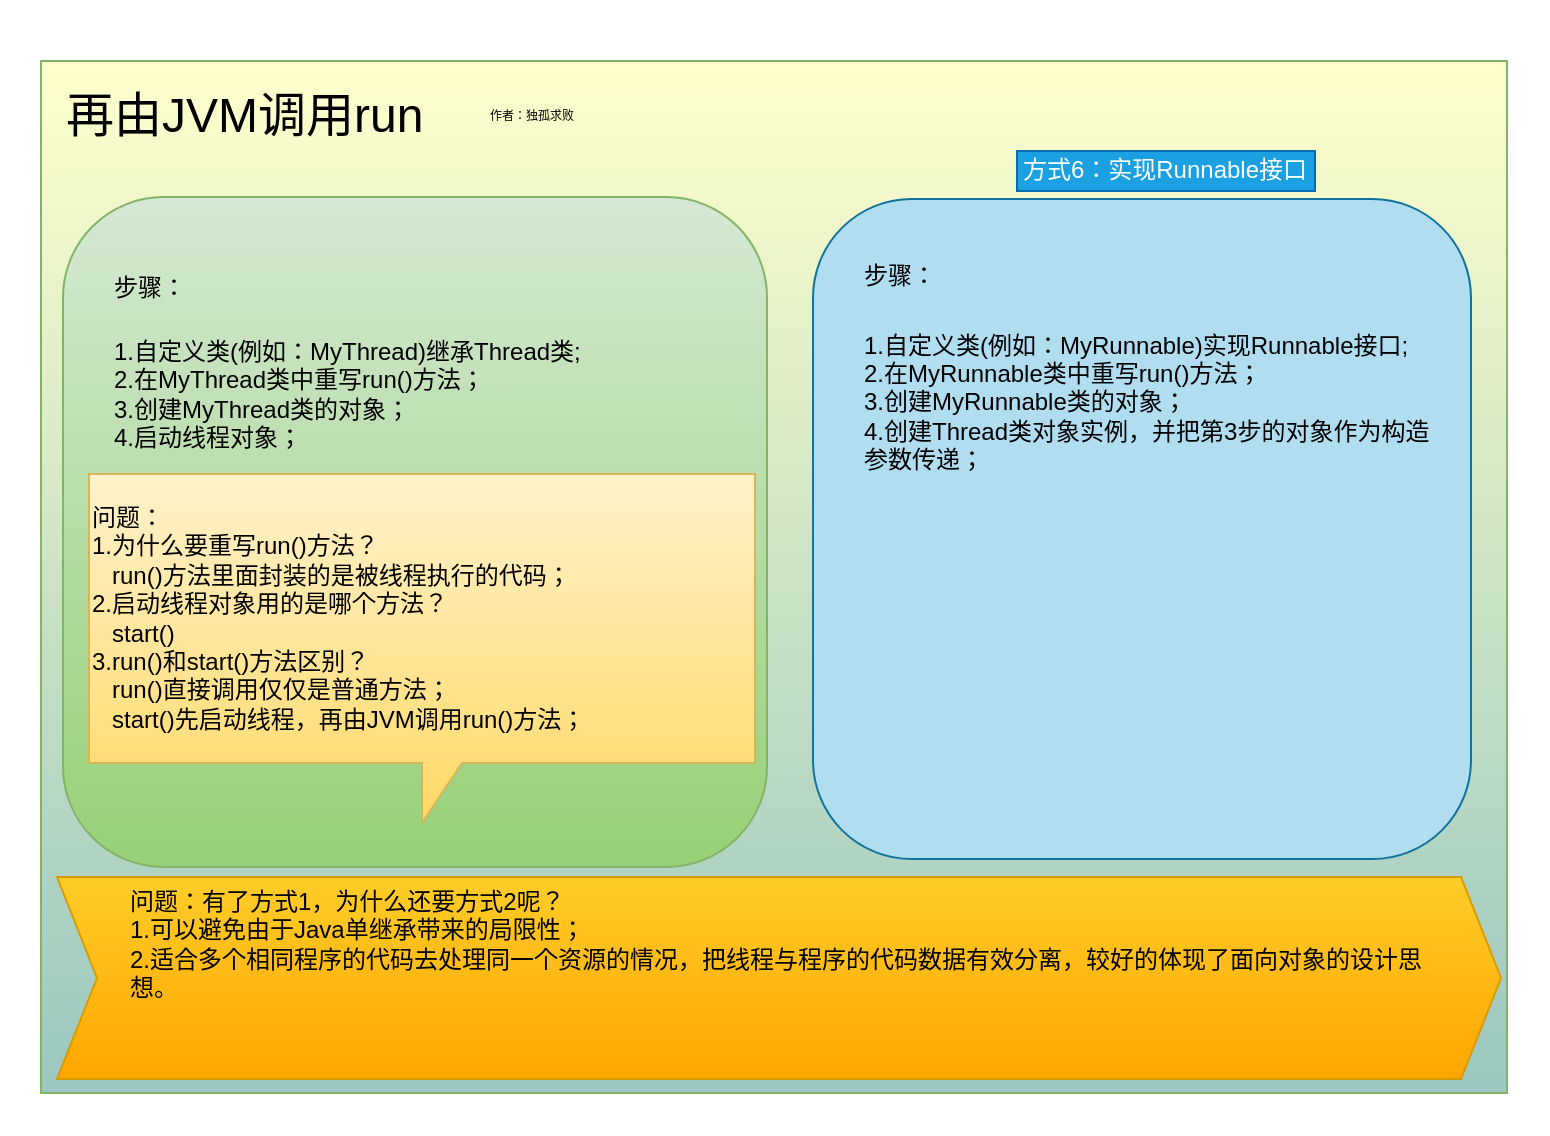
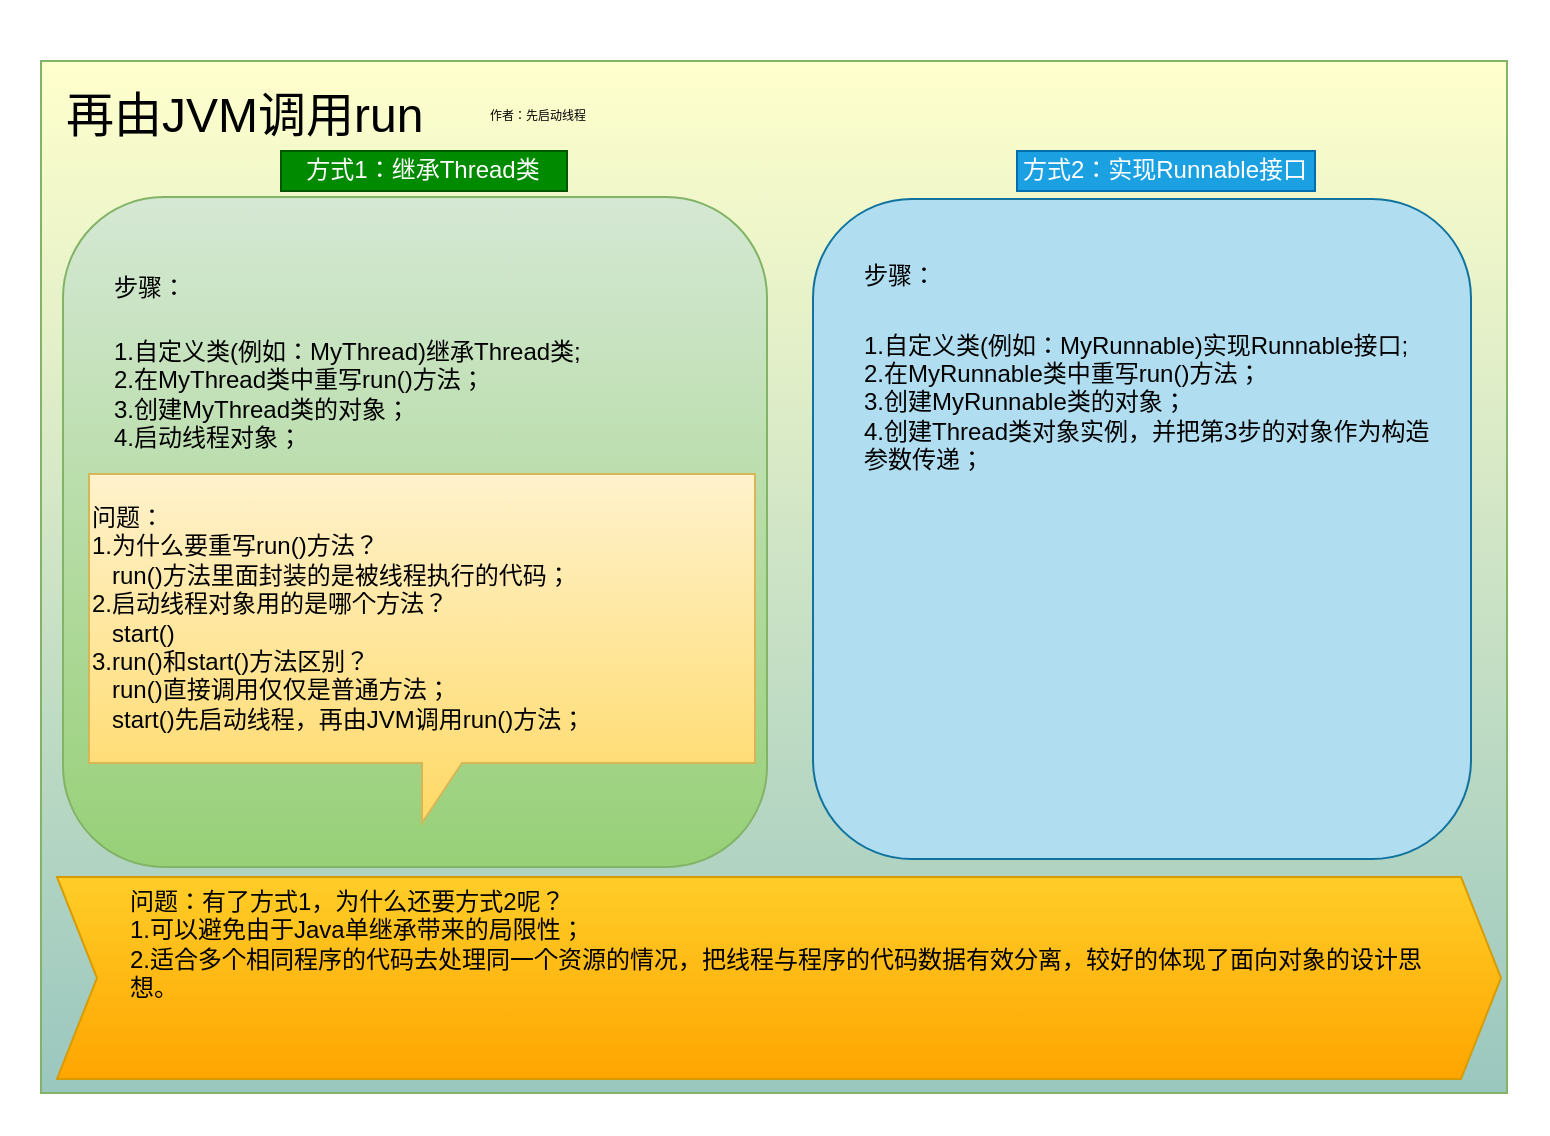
node "作者：独孤求败": label "作者：独孤求败" -> "作者：先启动线程"
node "方式1：继承Thread类": added
node "方式6：实现Runnable接口": label "方式6：实现Runnable接口" -> "方式2：实现Runnable接口"
